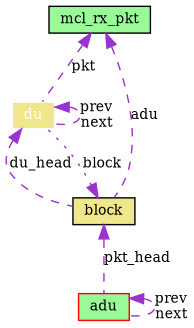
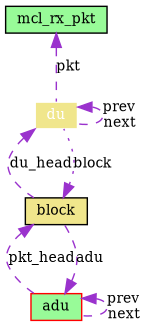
edge "block" -> "mcl_rx_pkt": now "block" -> "adu"
